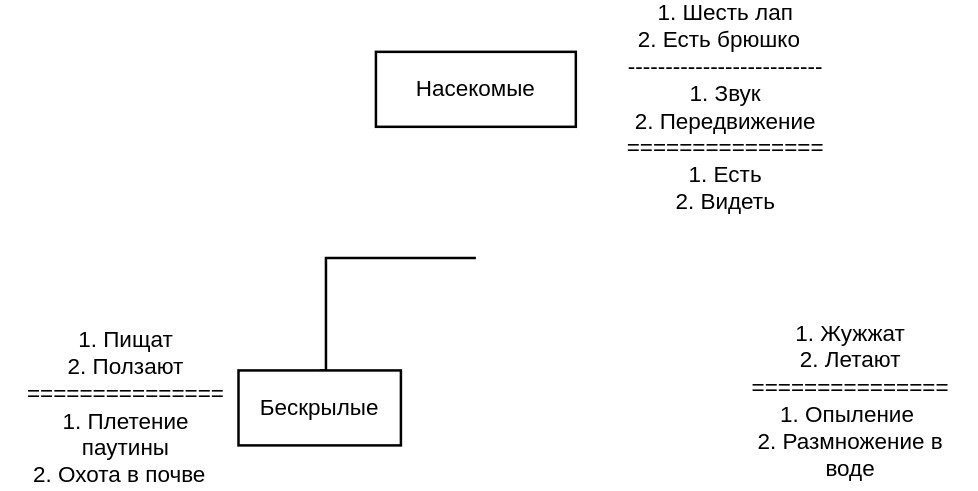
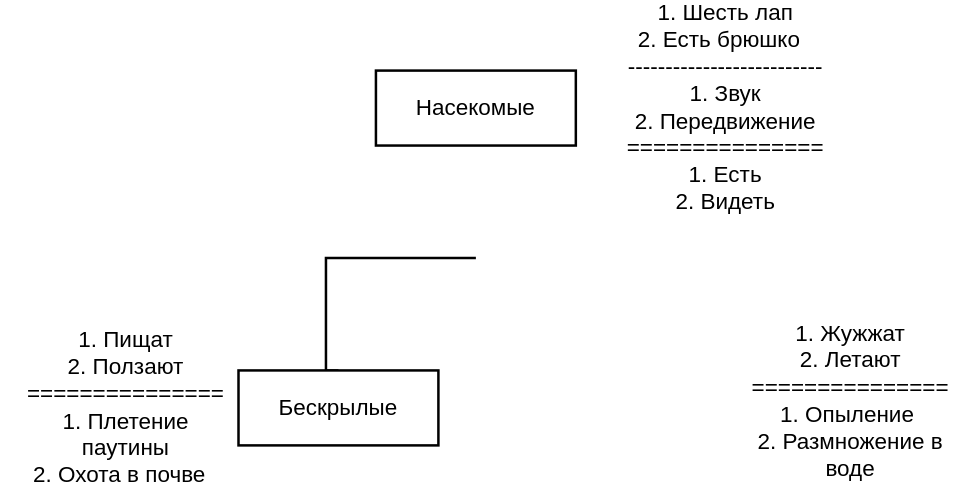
node "Насекомые": moved (476, 89) -> (476, 108)
node "Бескрылые": size 163x75 -> 200x75
